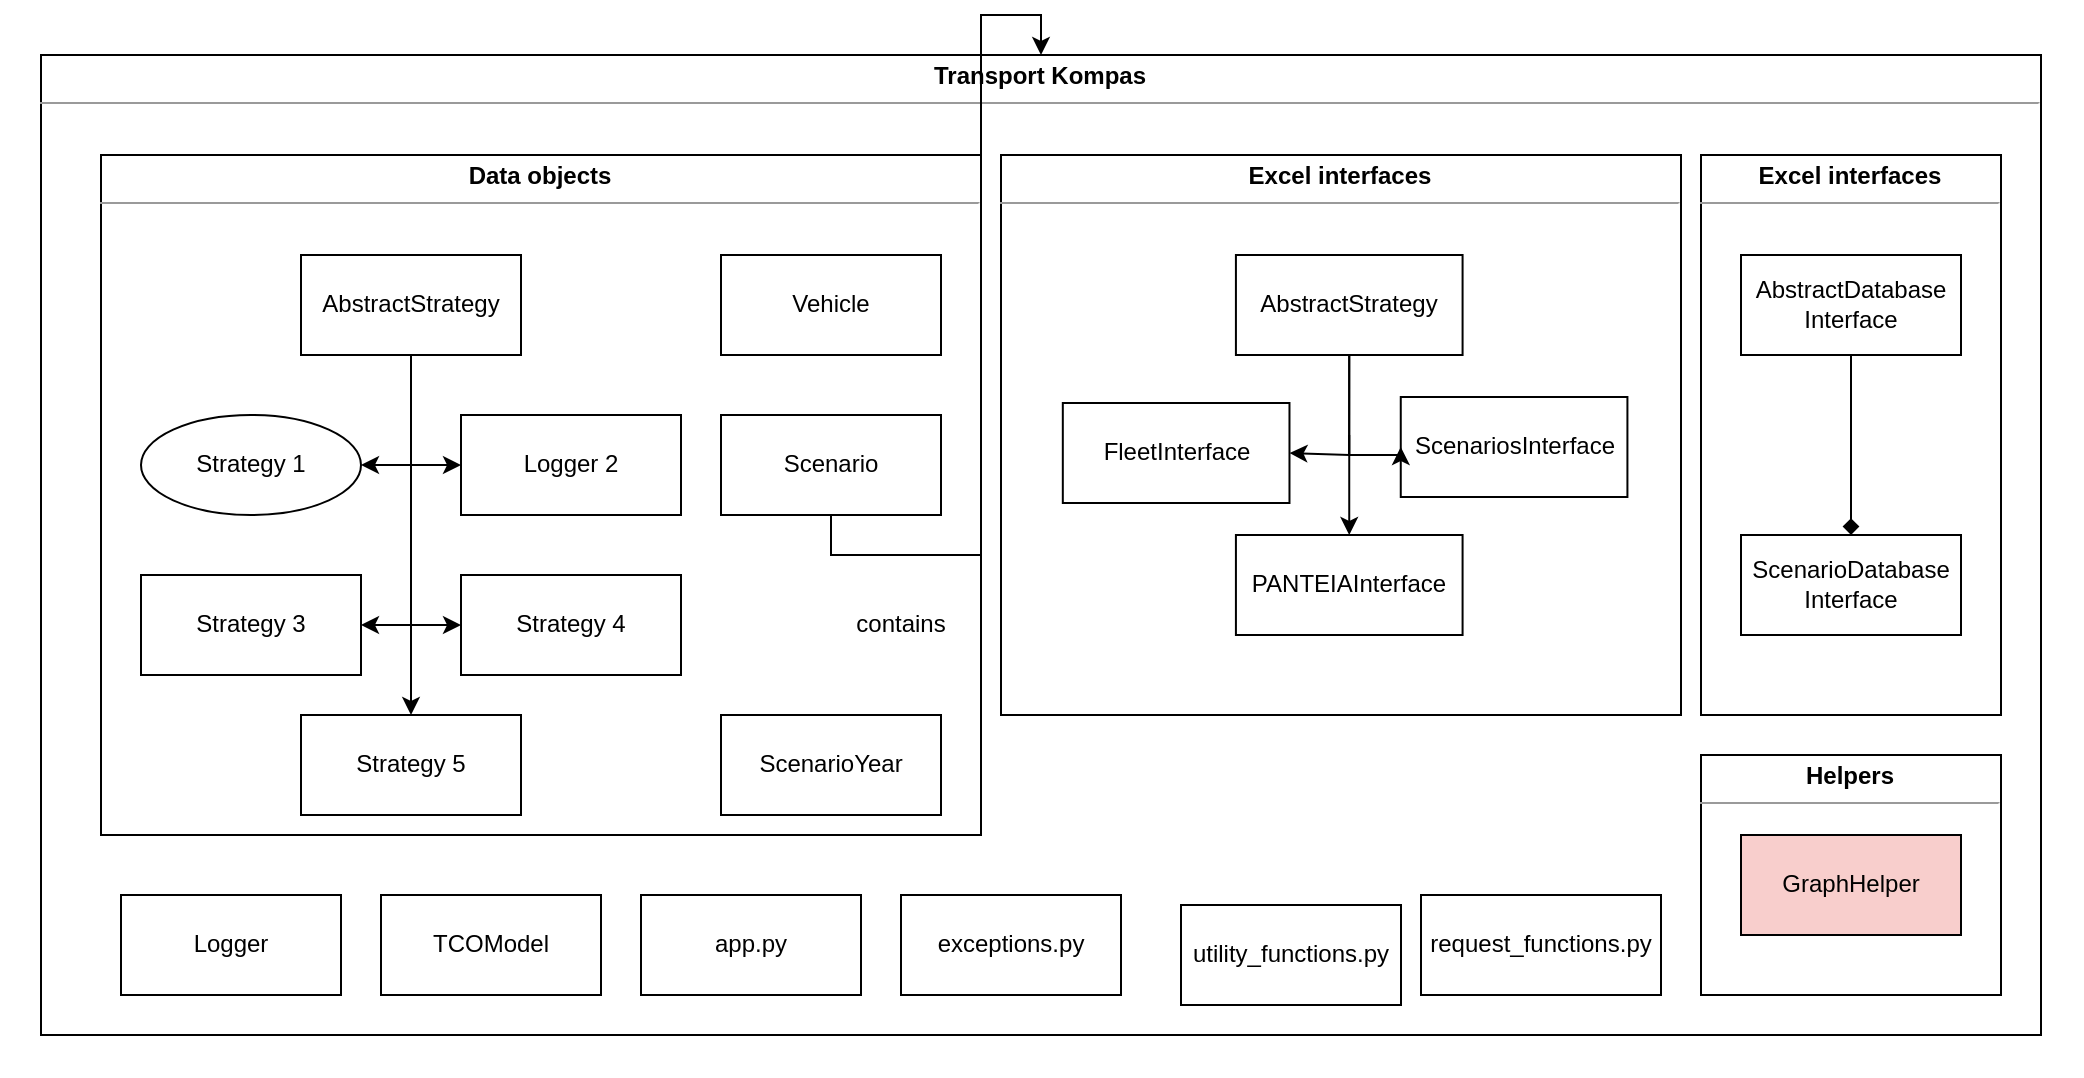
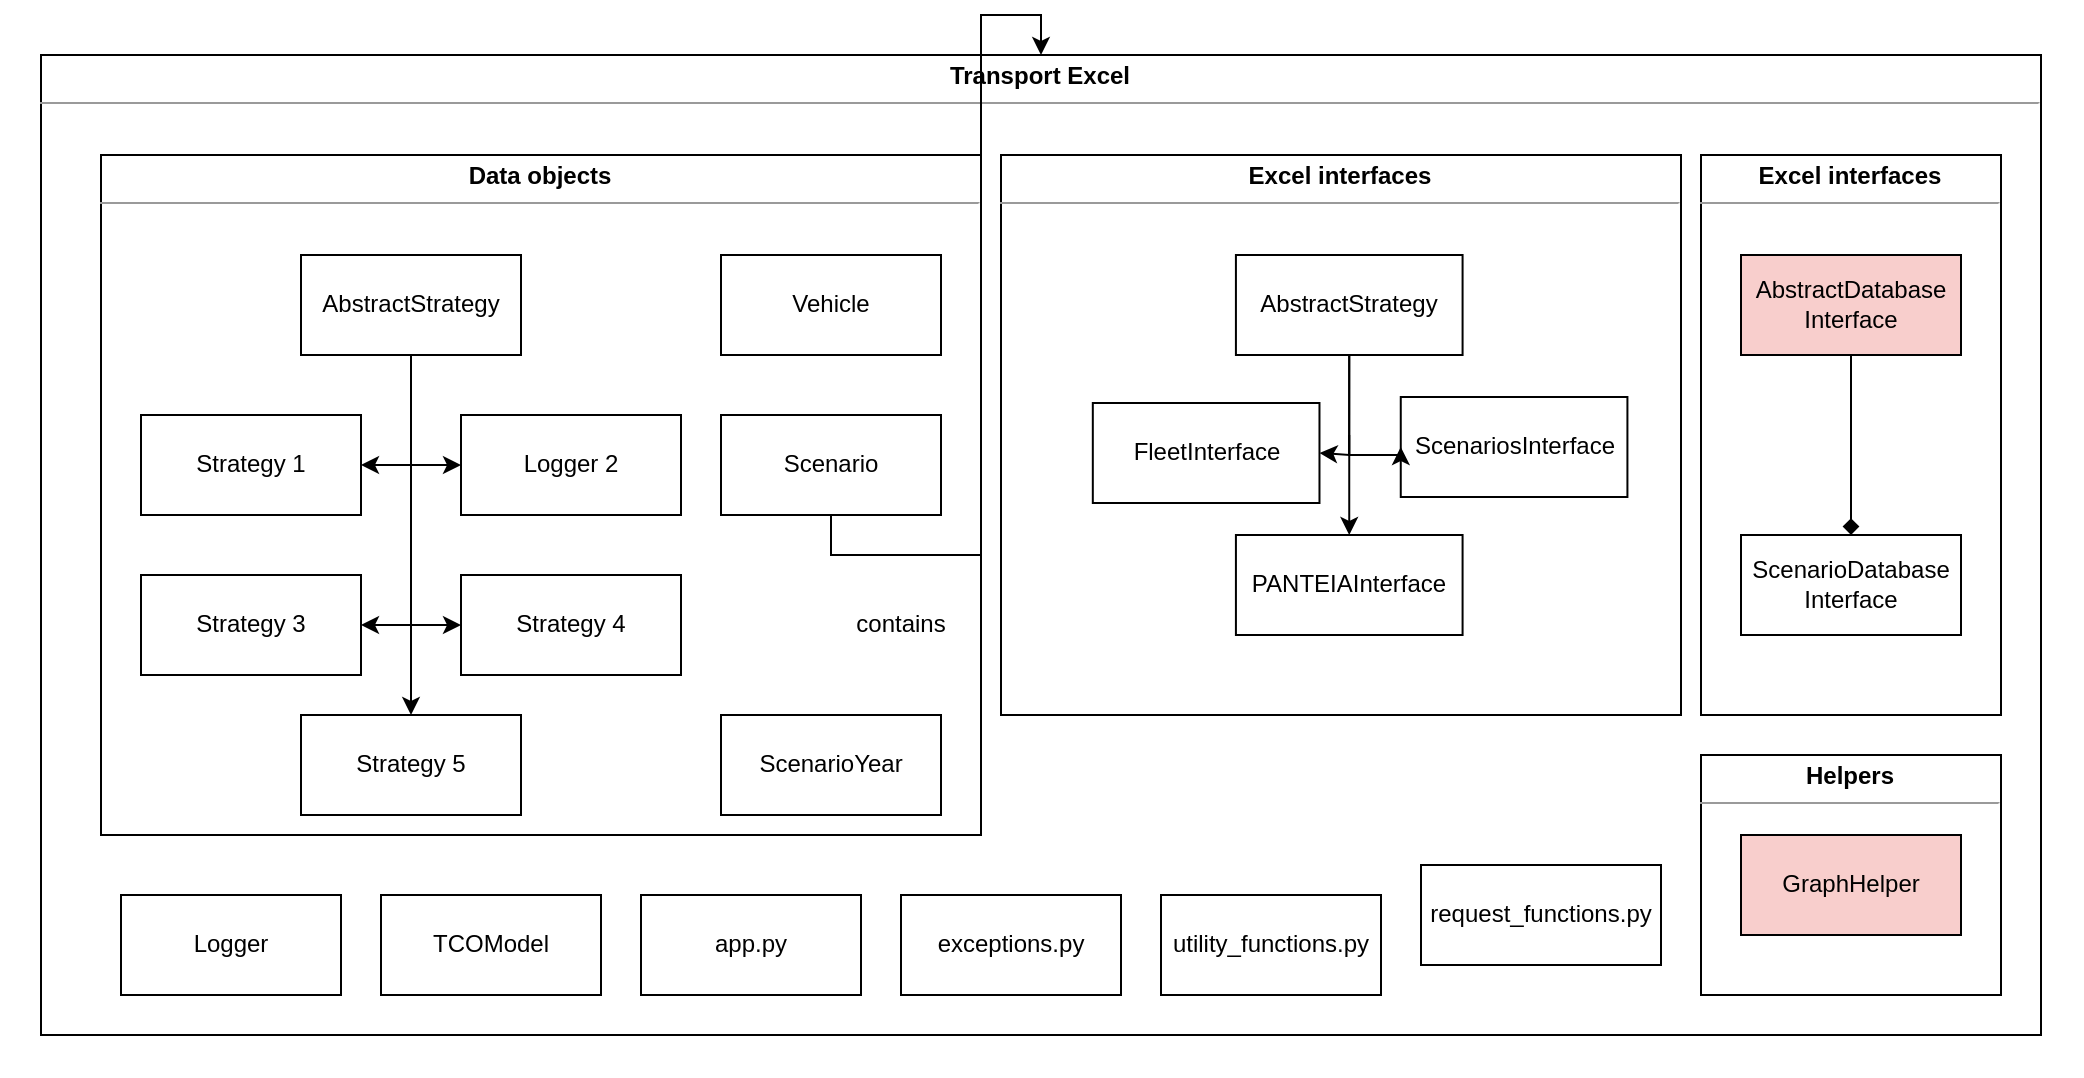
node "Transport Kompas": label "Transport Kompas" -> "Transport Excel"
node "AbstractDatabase Interface": fillcolor #ffffff -> #f8cecc
node "FleetInterface": moved (1176, 453) -> (1206, 453)
node "Strategy 1": shape ellipse -> rectangle
node "request_functions.py": moved (1541, 945) -> (1541, 915)
node "utility_functions.py": moved (1291, 955) -> (1271, 945)
